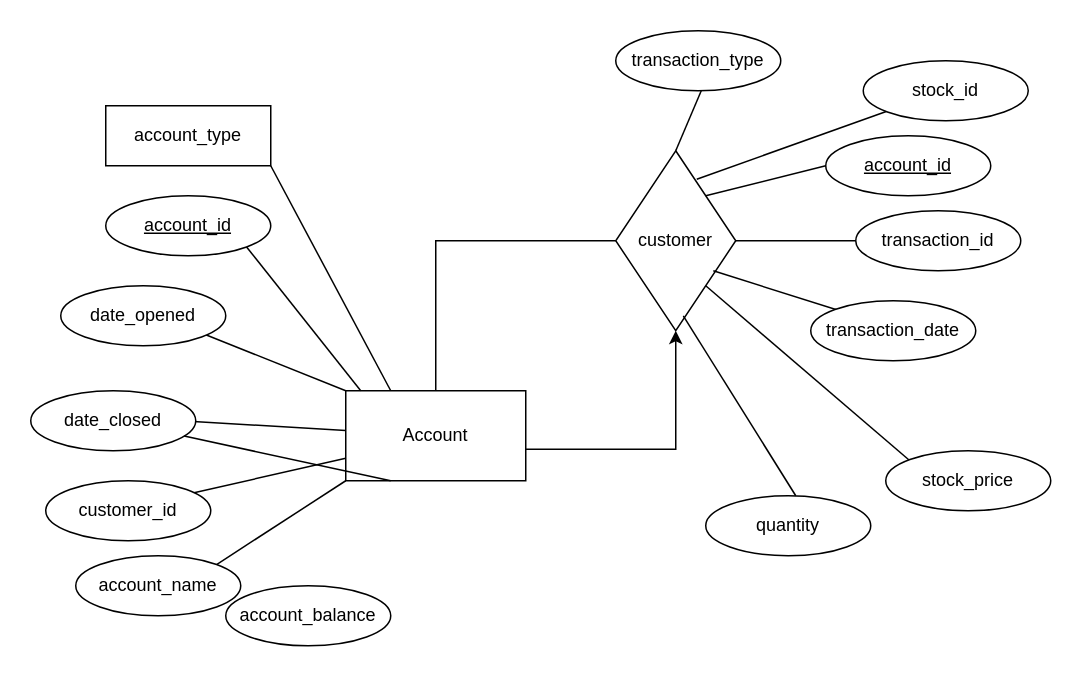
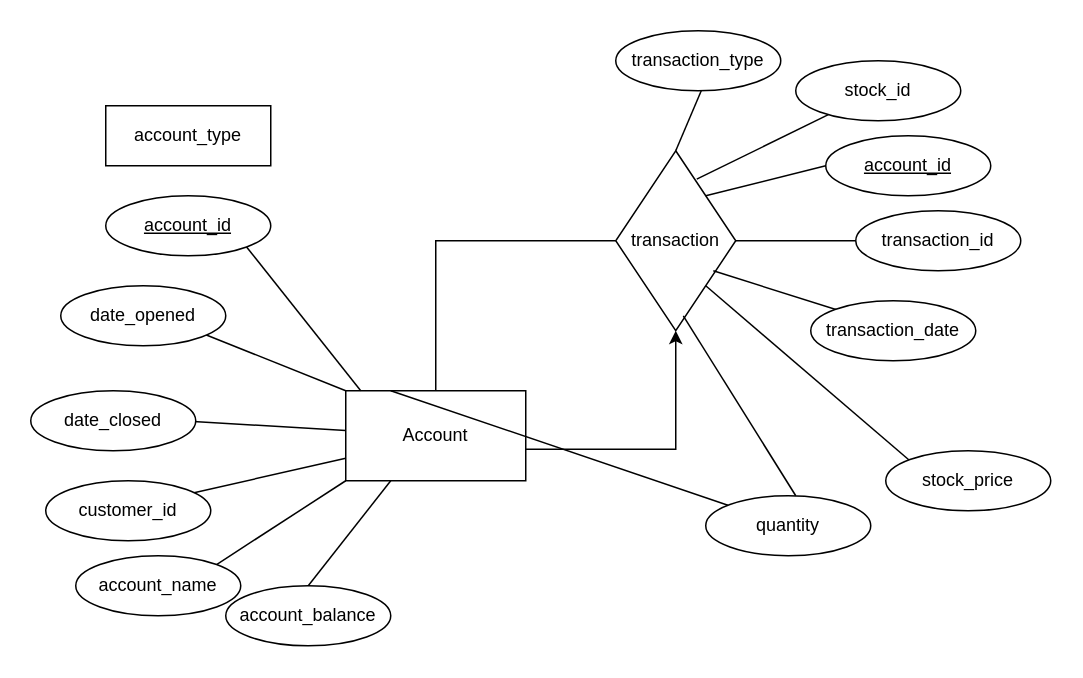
node "stock_id": moved (946, 91) -> (878, 91)
node "customer": label "customer" -> "transaction"
edge "account_type" -- "Account": now "quantity" -- "Account"
edge "date_closed" -- "Account": now "account_balance" -- "Account"
